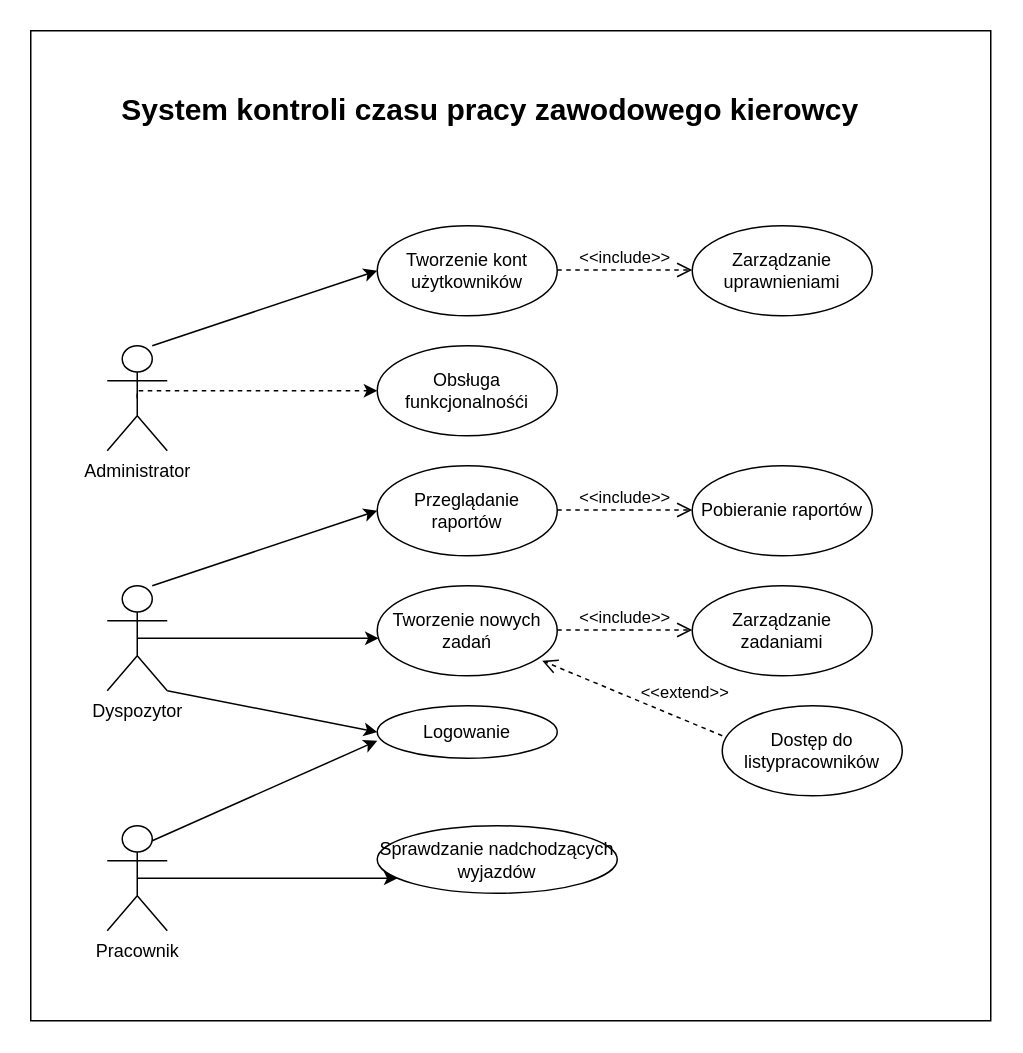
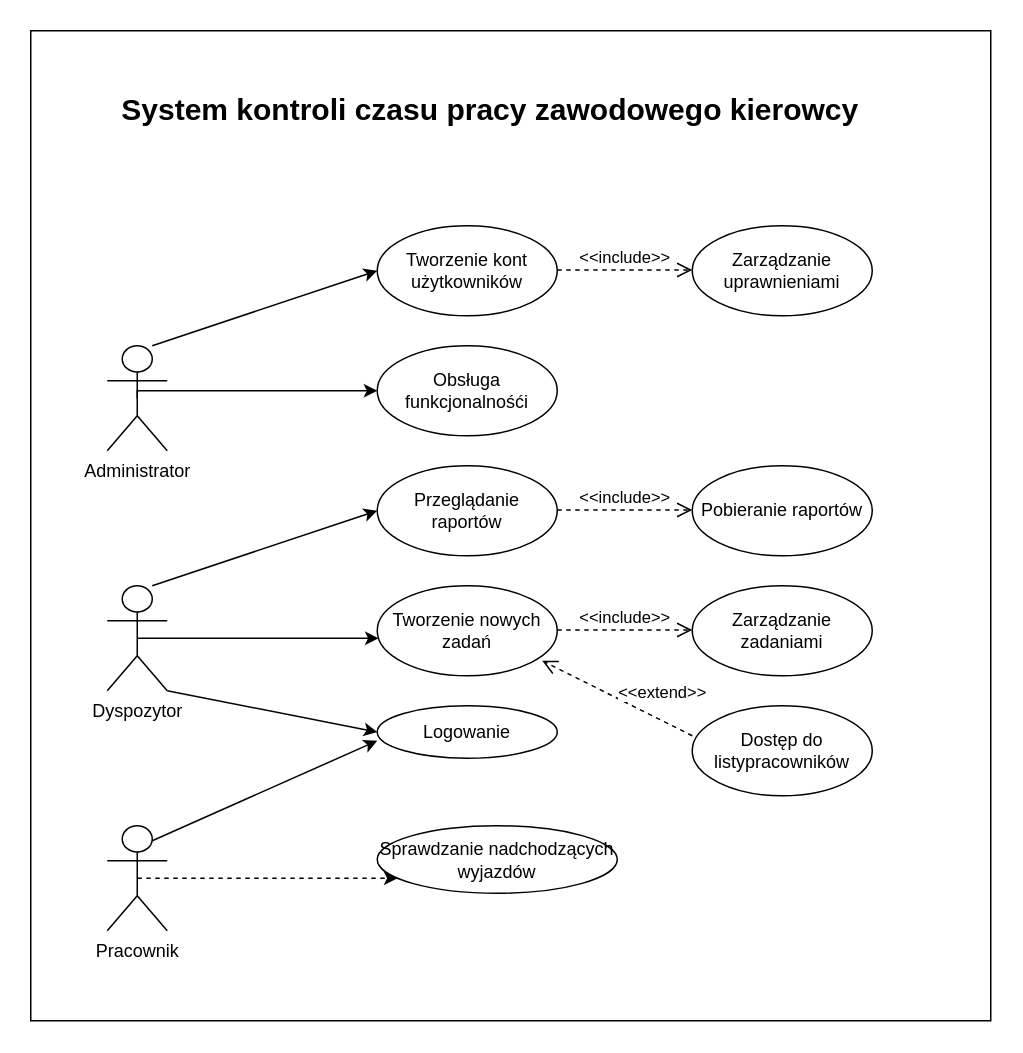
edge "Administrator" -> "Obsługa funkcjonalnośći": style dashed -> solid
node "Dostęp do listypracowników": moved (812, 751) -> (782, 751)
edge "Pracownik" -> "Sprawdzanie nadchodzących wyjazdów": style solid -> dashed
